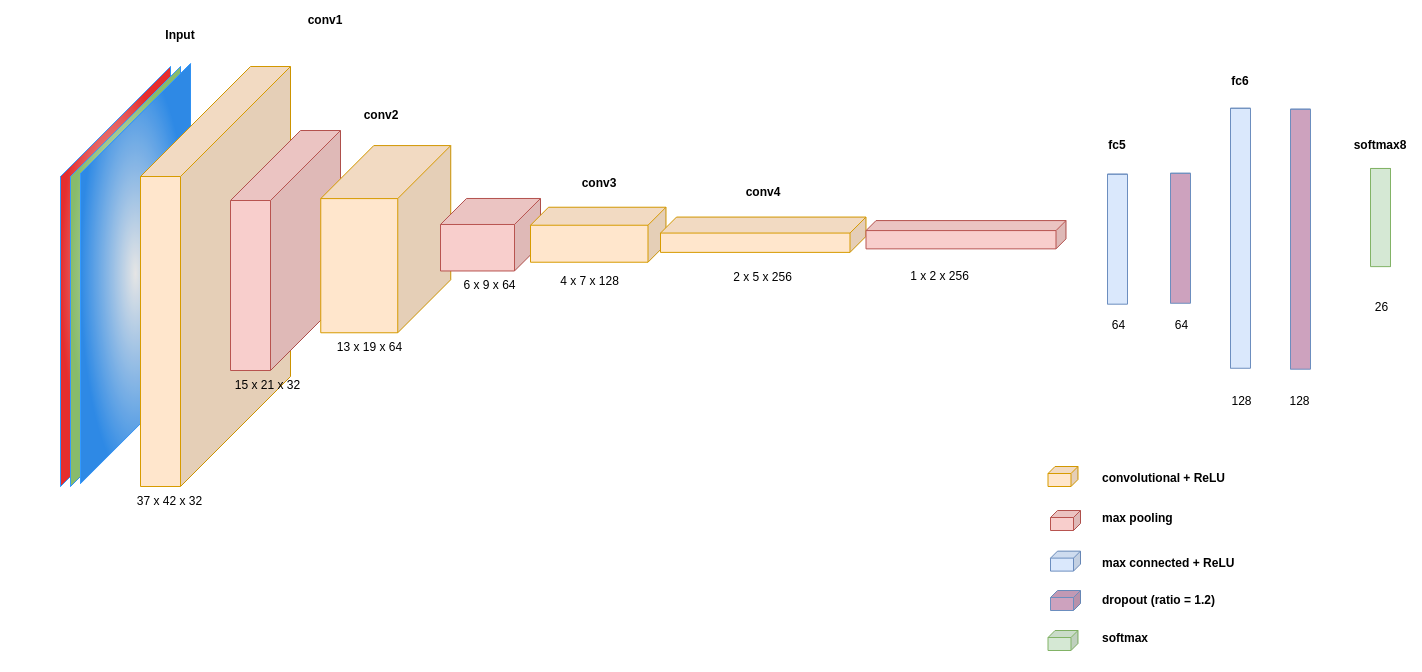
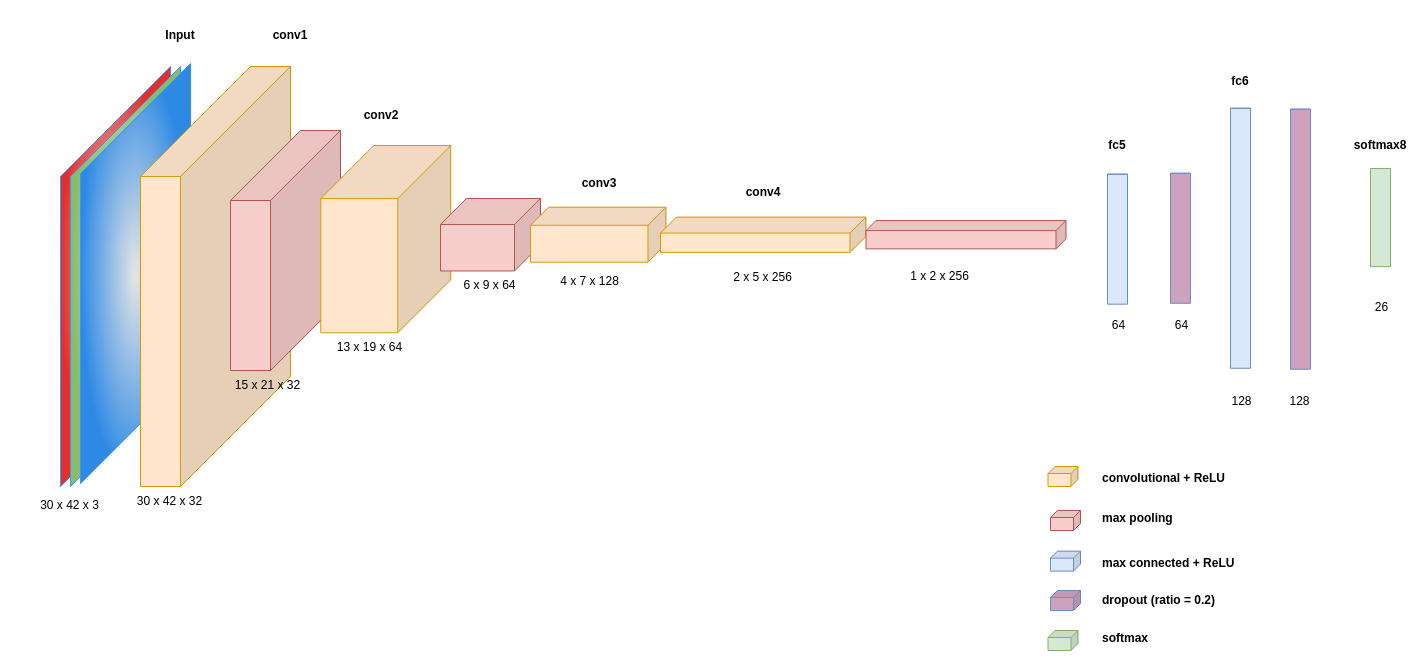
node "conv1": moved (326, 21) -> (291, 36)
node "37 x 42 x 32": label "37 x 42 x 32" -> "30 x 42 x 32"
node "30 x 42 x 3": added
node "dropout (ratio = 1.2)": label "dropout (ratio = 1.2)" -> "dropout (ratio = 0.2)"
